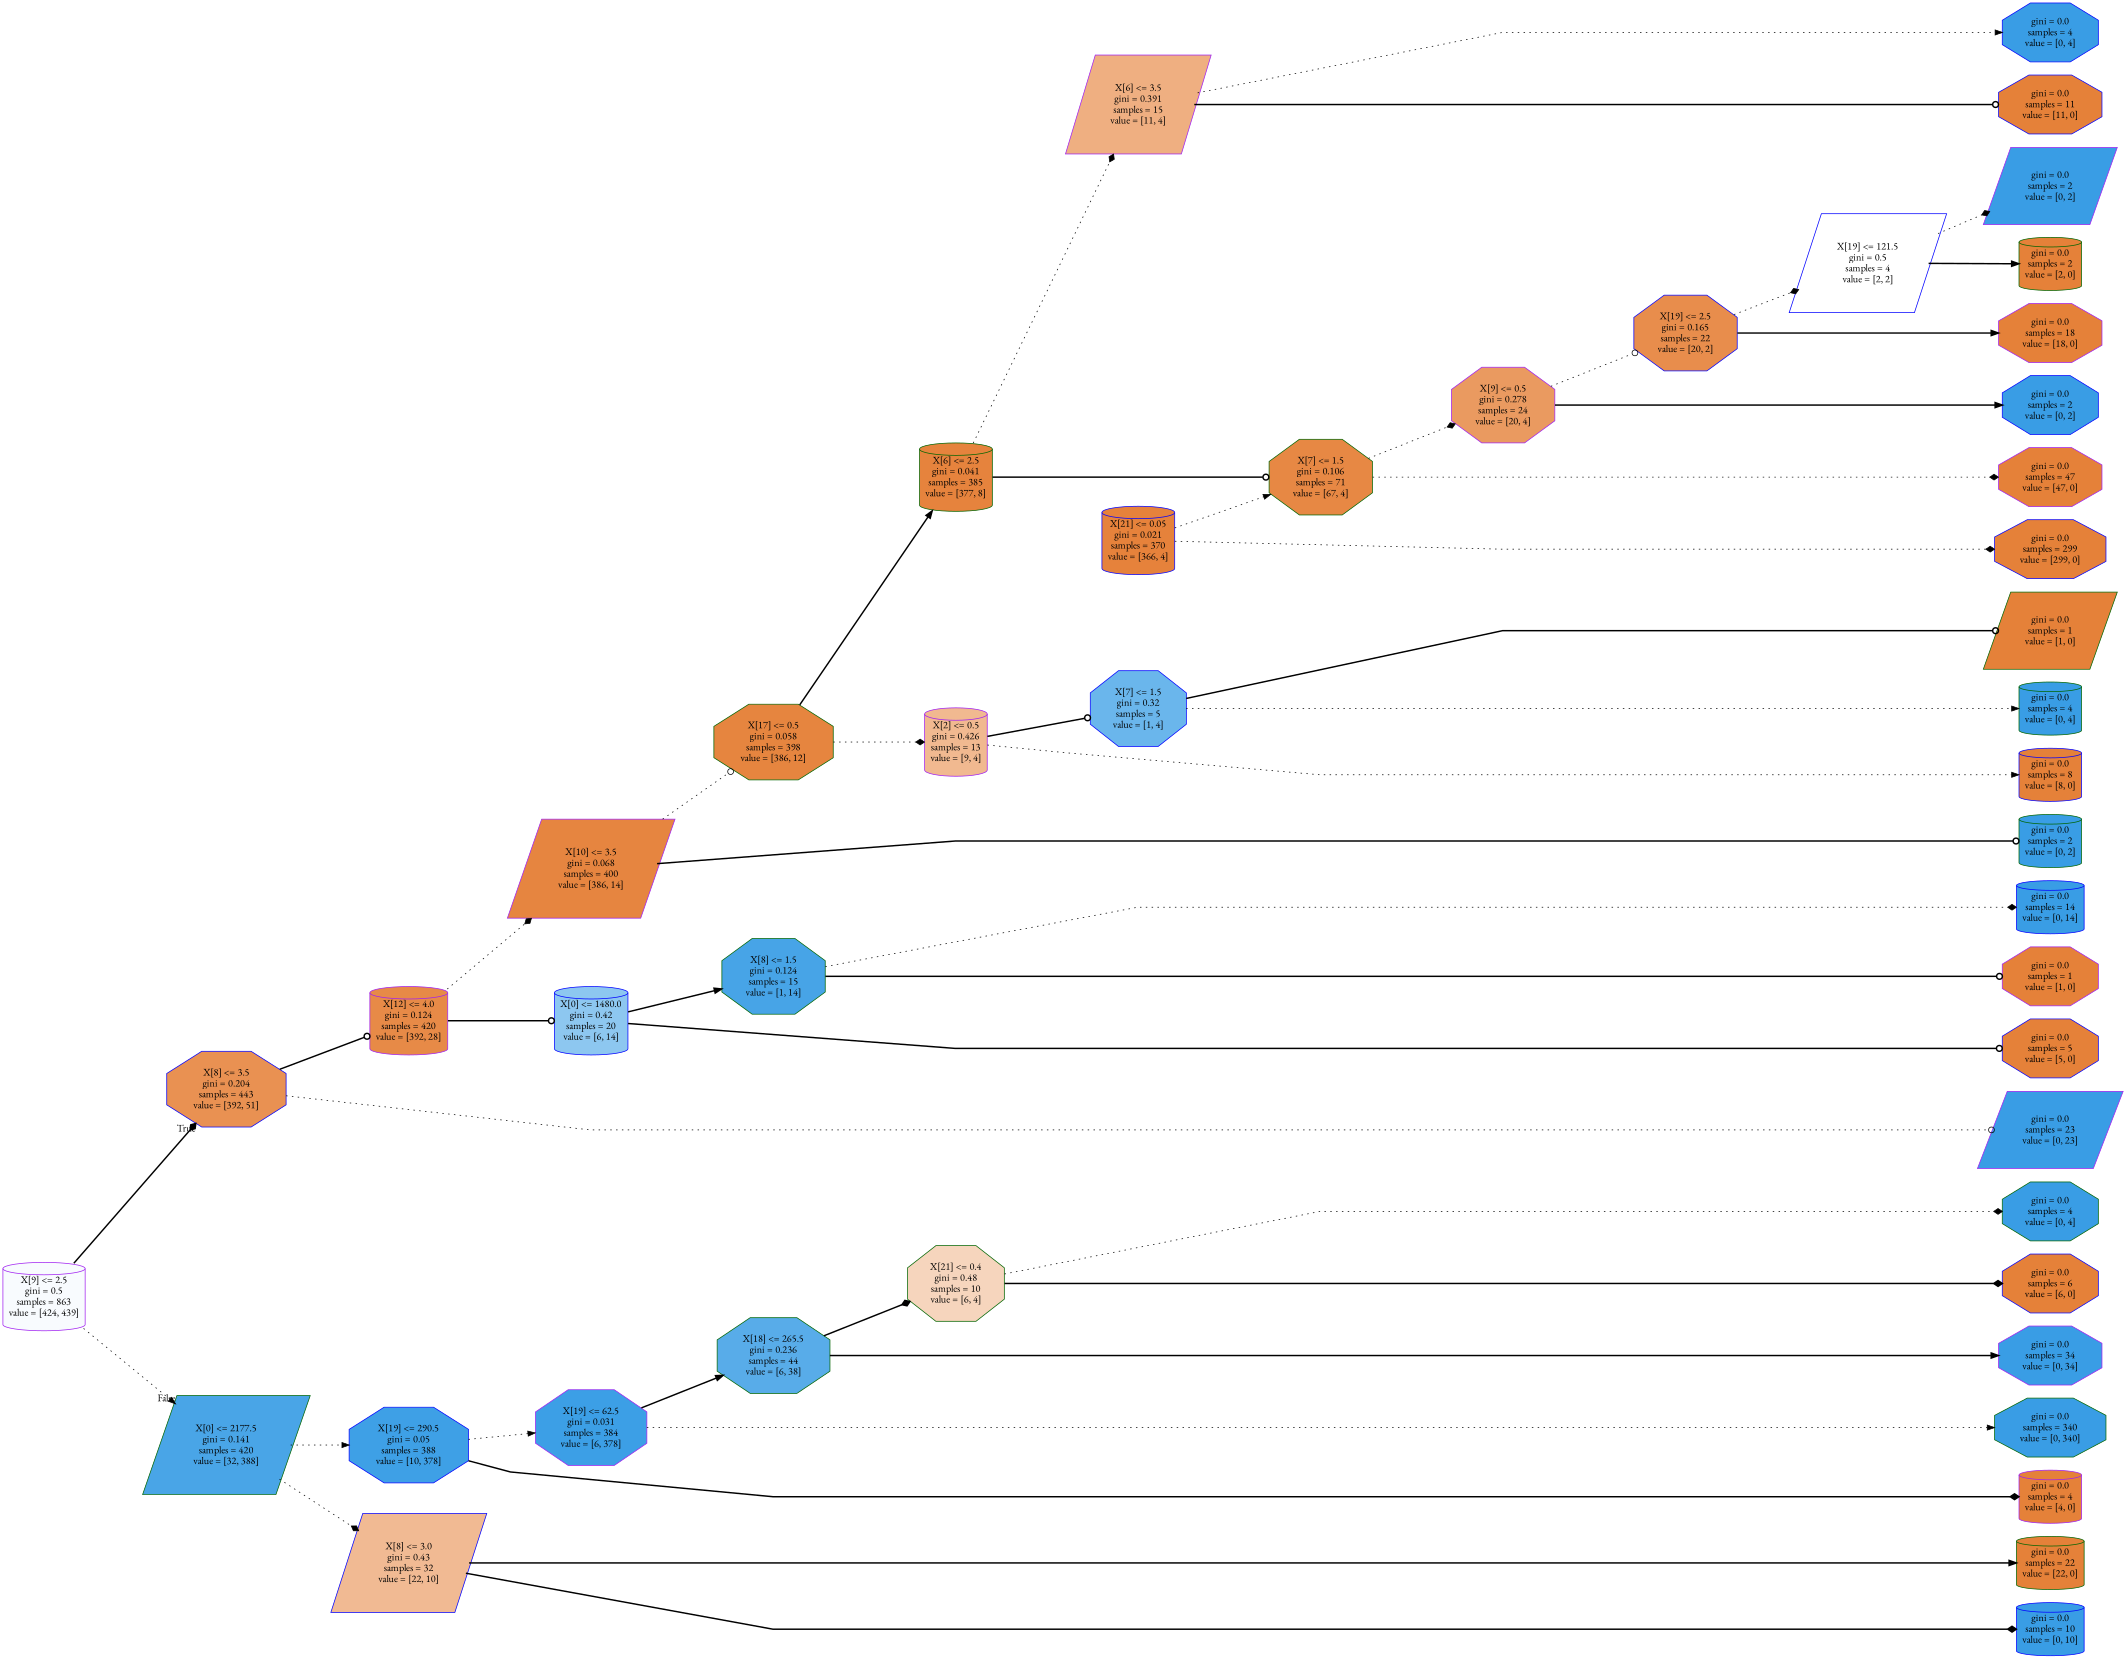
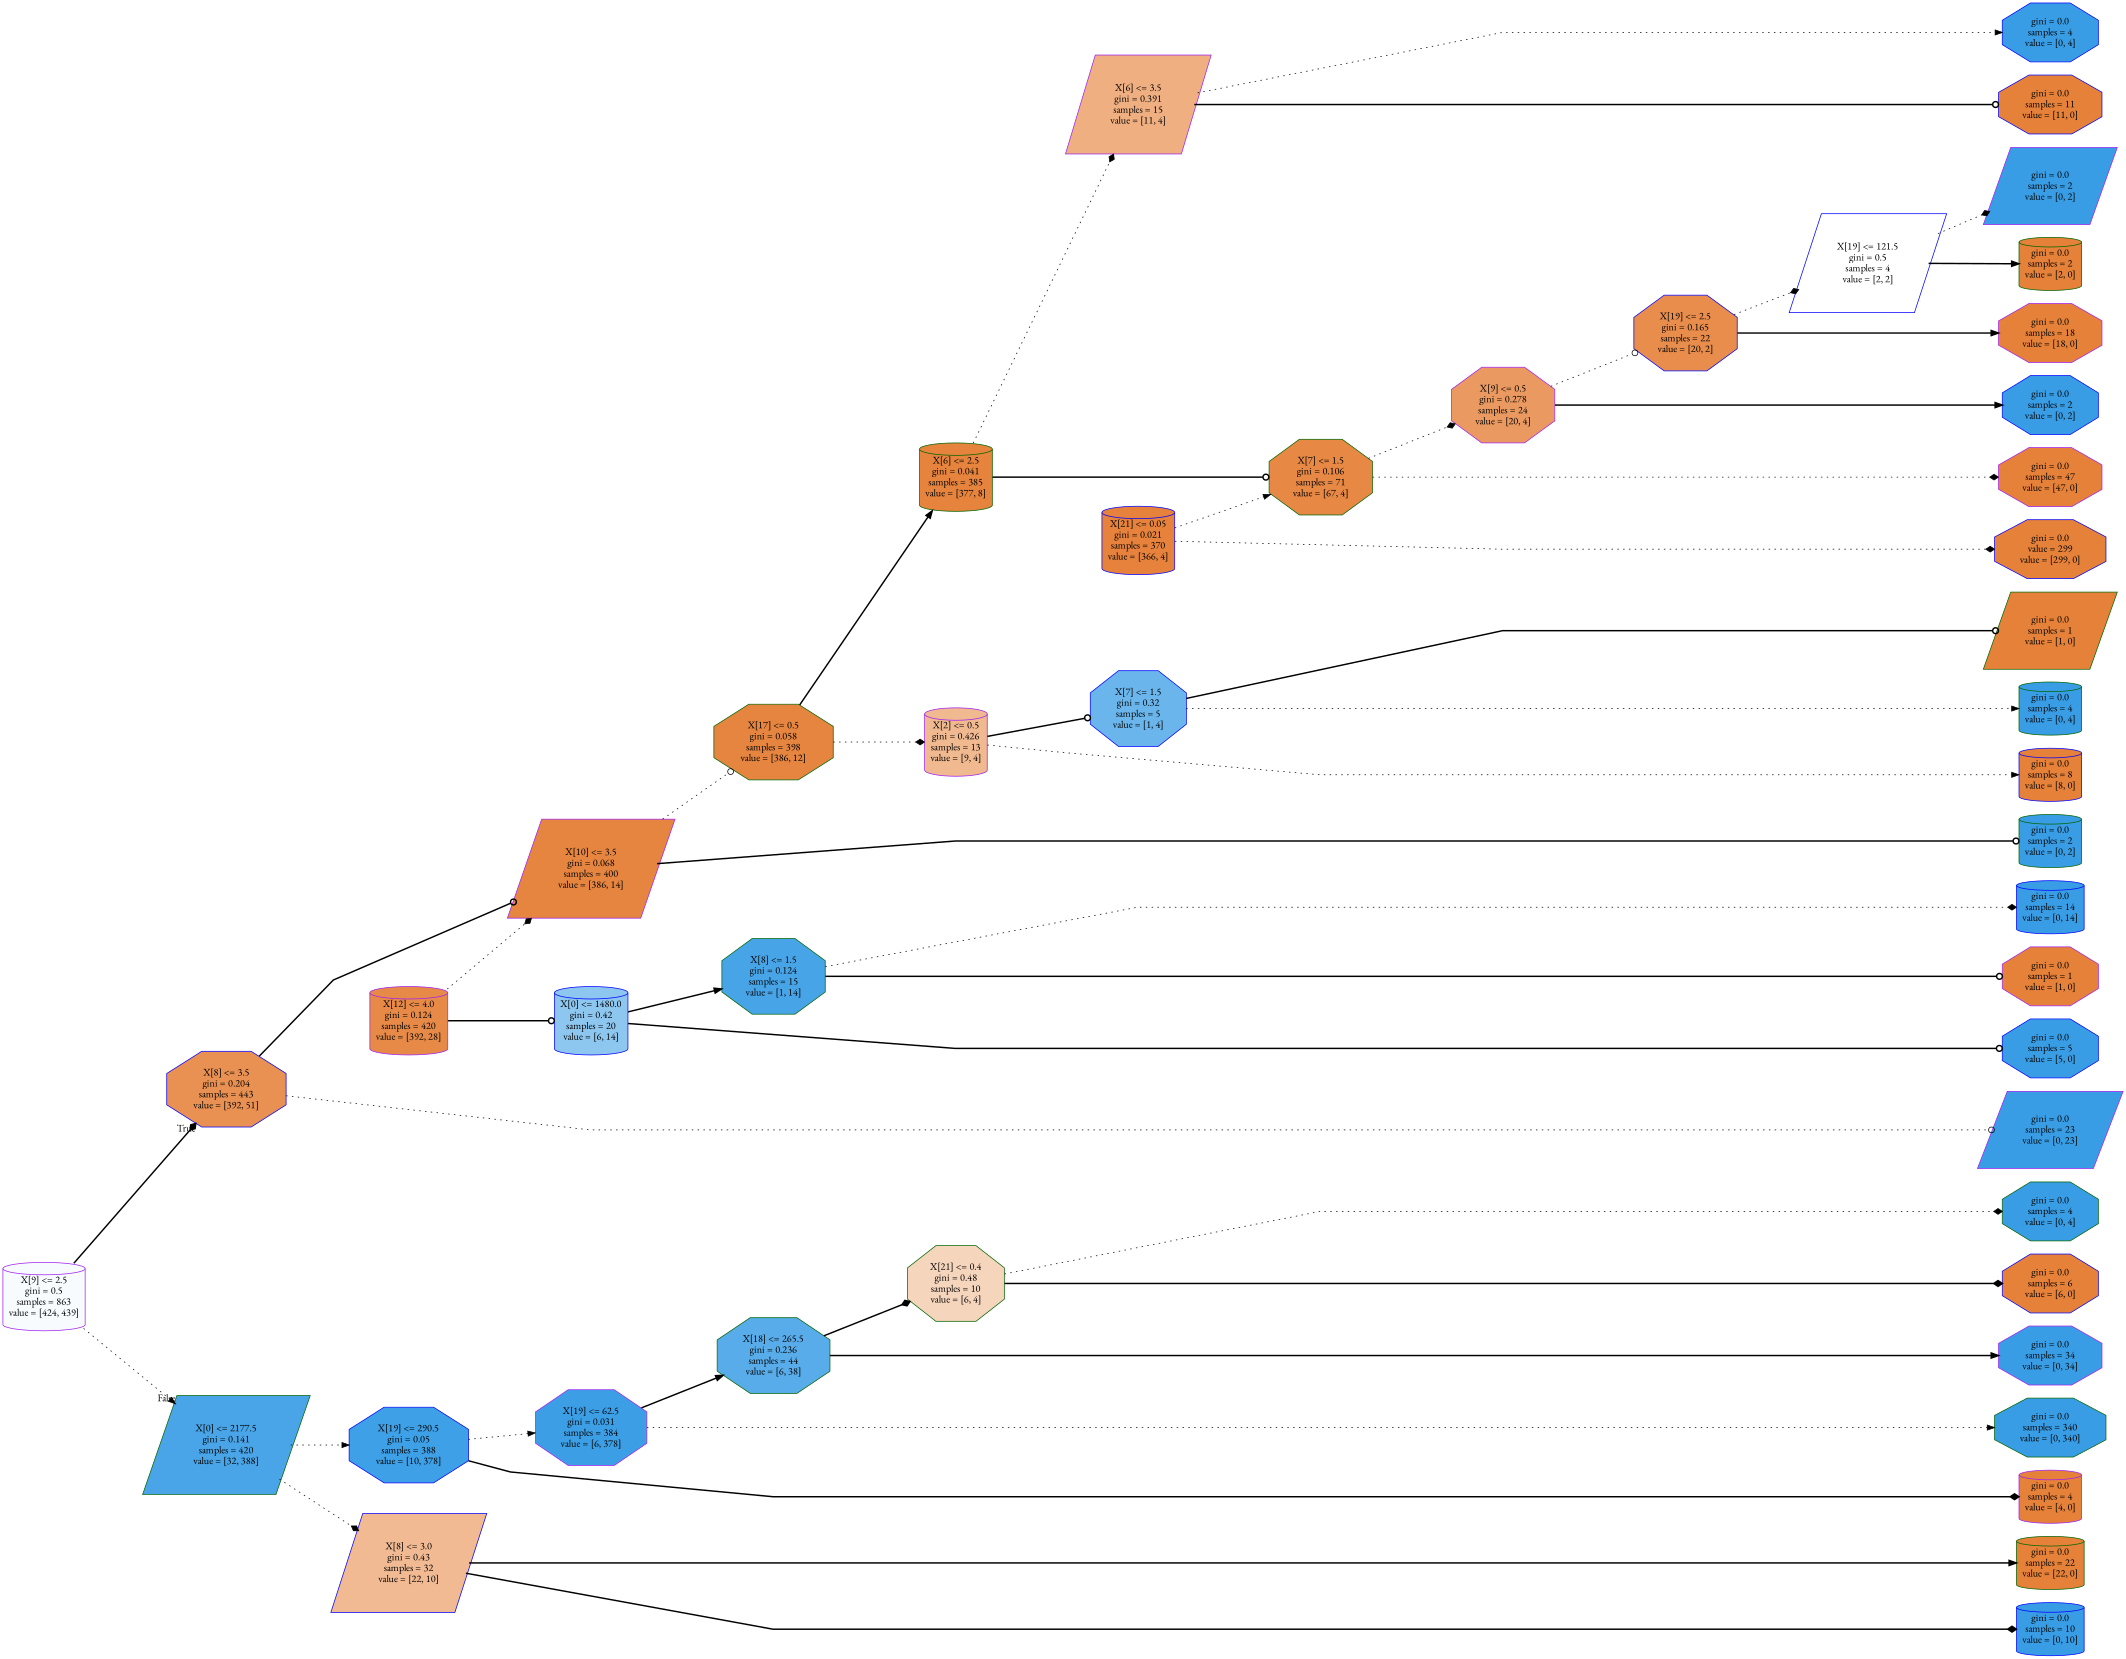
node "gini = 0.0 samples = 299 value = [299, 0]": label "gini = 0.0 samples = 299 value = [299, 0]" -> "gini = 0.0 value = 299 value = [299, 0]"
node "gini = 0.0 samples = 5 value = [5, 0]": fillcolor #e58139ff -> #399de5ff
edge "X[8] <= 3.5 gini = 0.204 samples = 443 value = [392, 51]" -> "X[12] <= 4.0 gini = 0.124 samples = 420 value = [392, 28]": now "X[8] <= 3.5 gini = 0.204 samples = 443 value = [392, 51]" -> "X[10] <= 3.5 gini = 0.068 samples = 400 value = [386, 14]"
